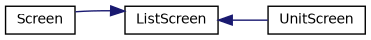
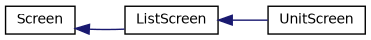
edge "Screen" -> "ListScreen": reversed
